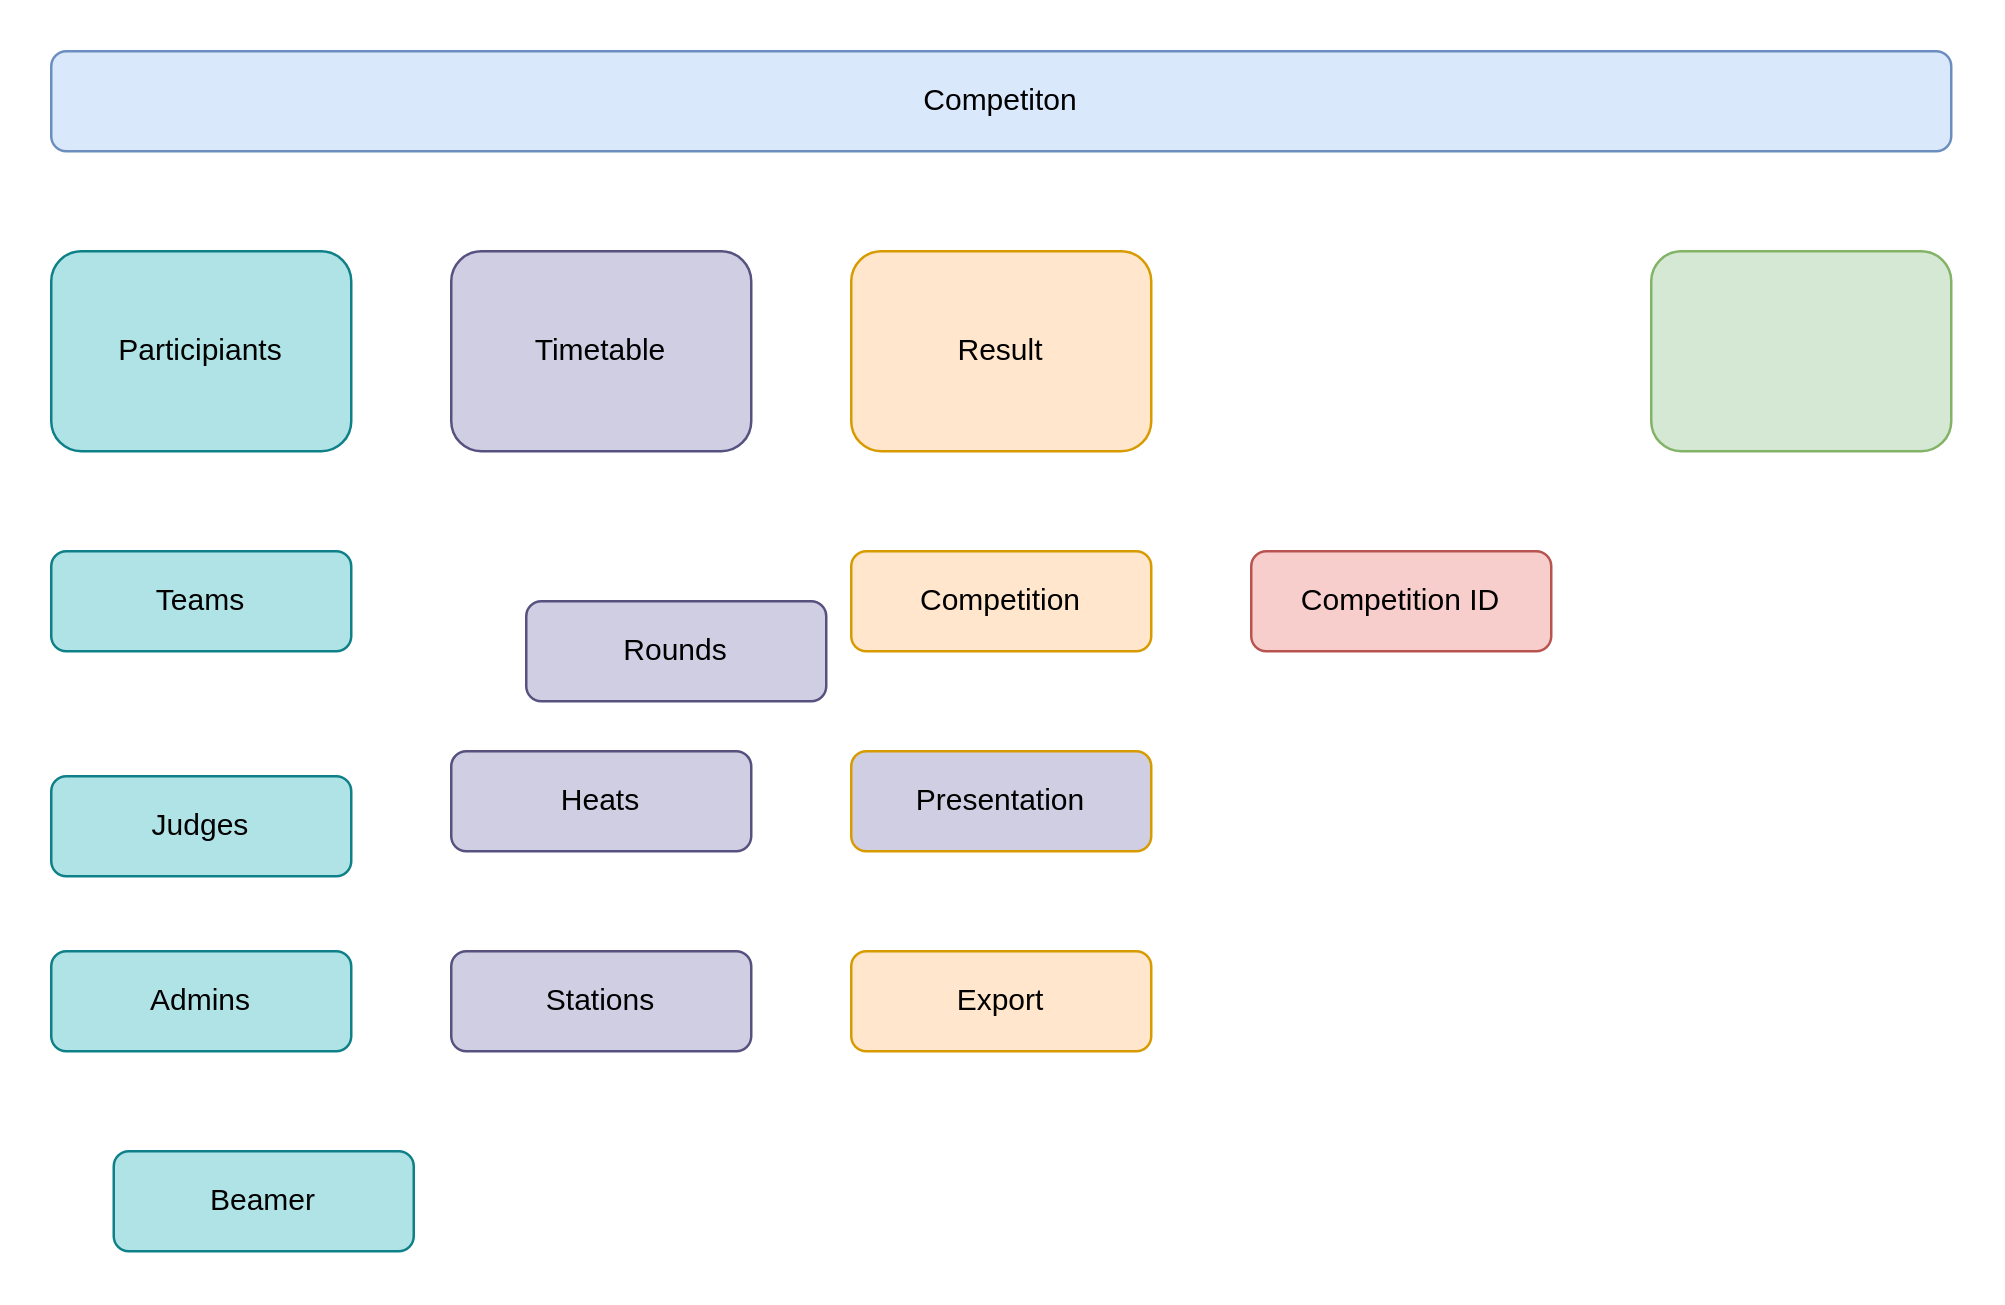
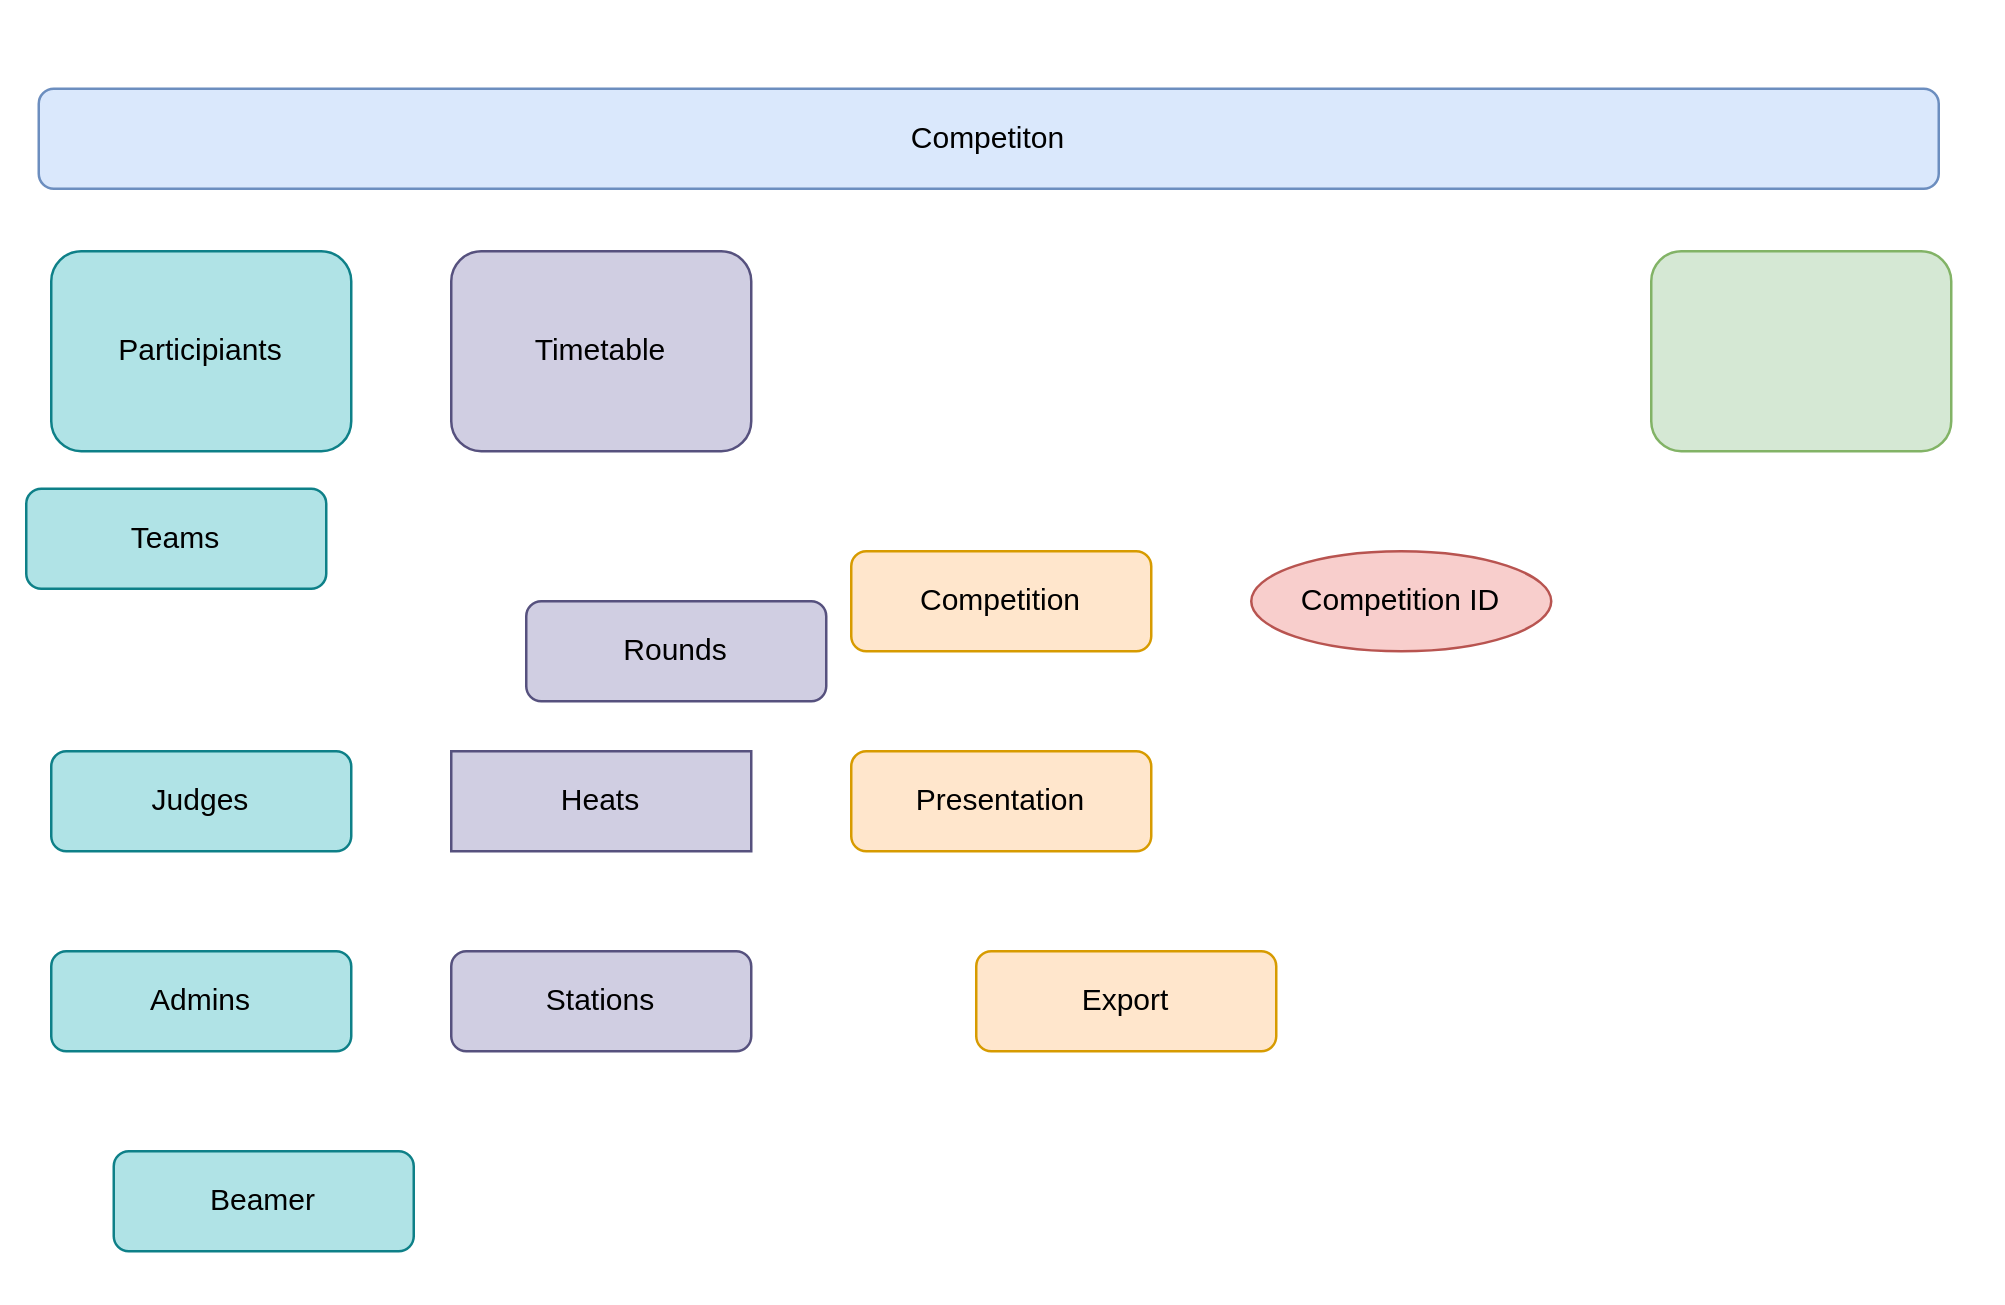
node "Competiton": moved (1001, 101) -> (989, 139)
node "Result": removed
node "Teams": moved (201, 601) -> (176, 539)
node "Competition ID": shape rounded rectangle -> ellipse
node "Heats": shape rounded rectangle -> rectangle
node "Presentation": fillcolor #d0cee2 -> #ffe6cc
node "Judges": moved (201, 826) -> (201, 801)
node "Export": moved (1001, 1001) -> (1126, 1001)
